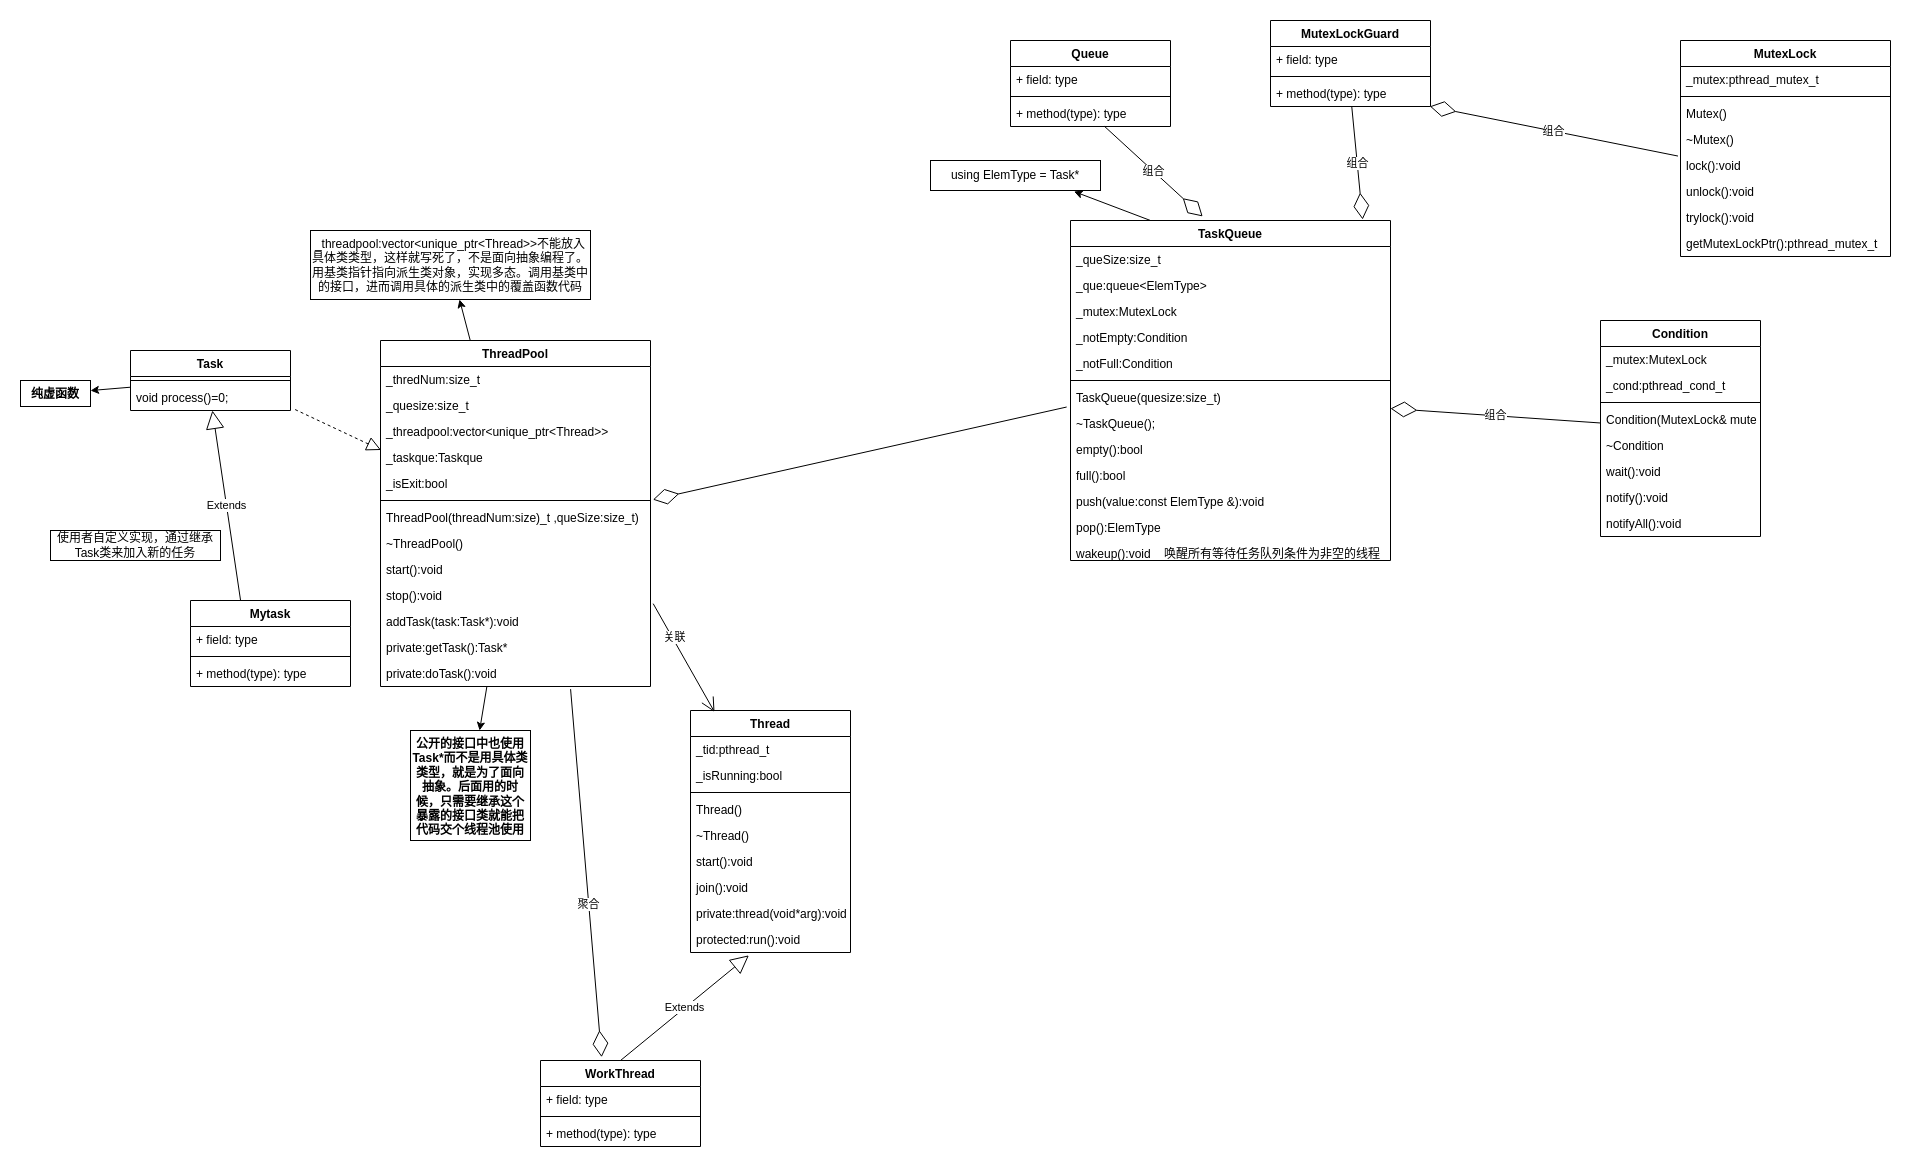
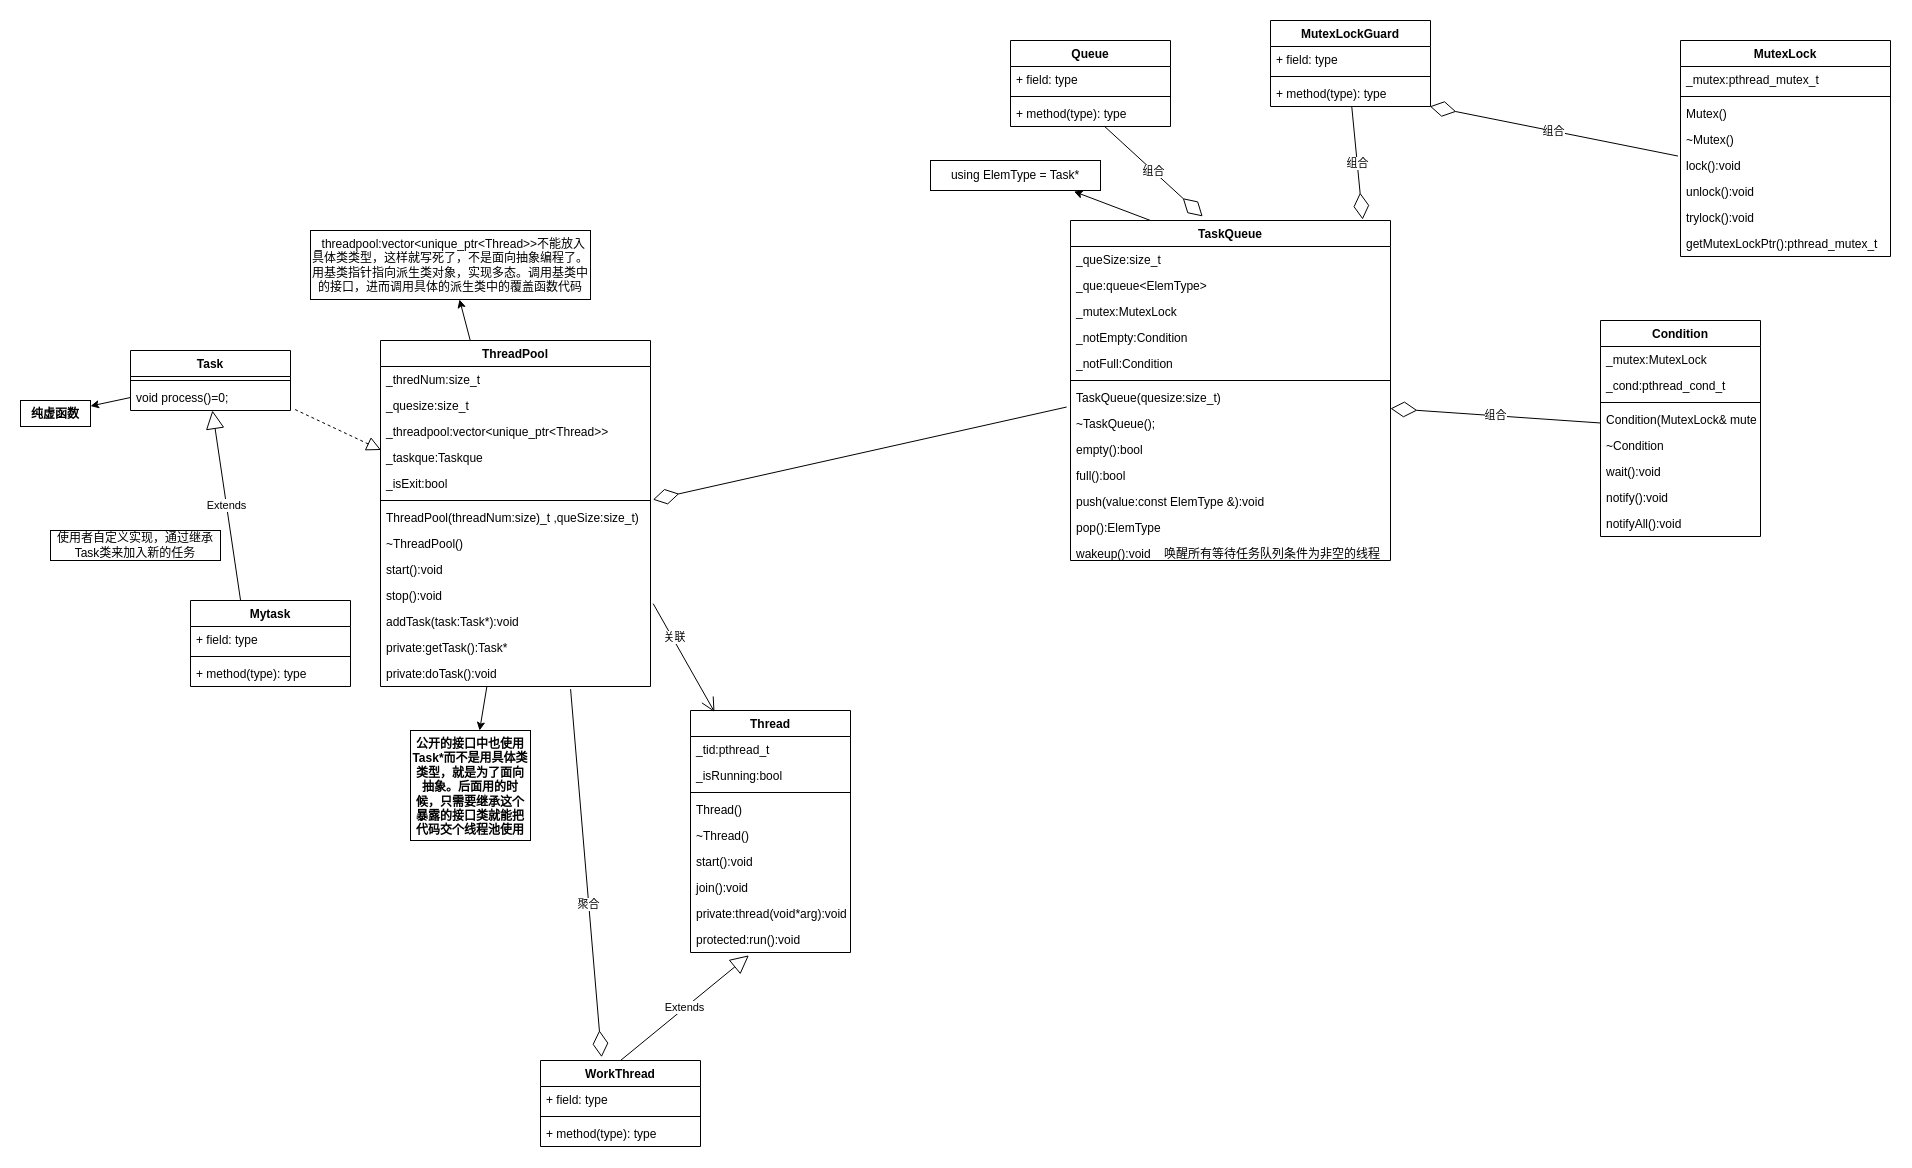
node "纯虚函数": moved (56, 394) -> (56, 414)
